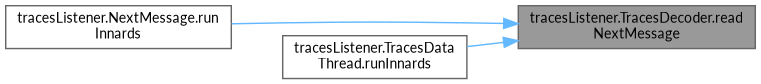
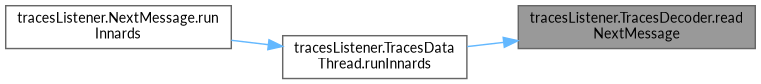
edge "tracesListener.NextMessage.run Innards" -> "tracesListener.TracesDecoder.read NextMessage": now "tracesListener.NextMessage.run Innards" -> "tracesListener.TracesData Thread.runInnards"
